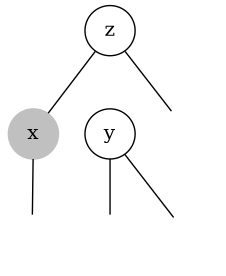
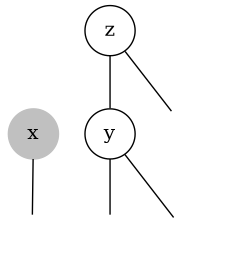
edge "z" -- "x": now "z" -- "y"
